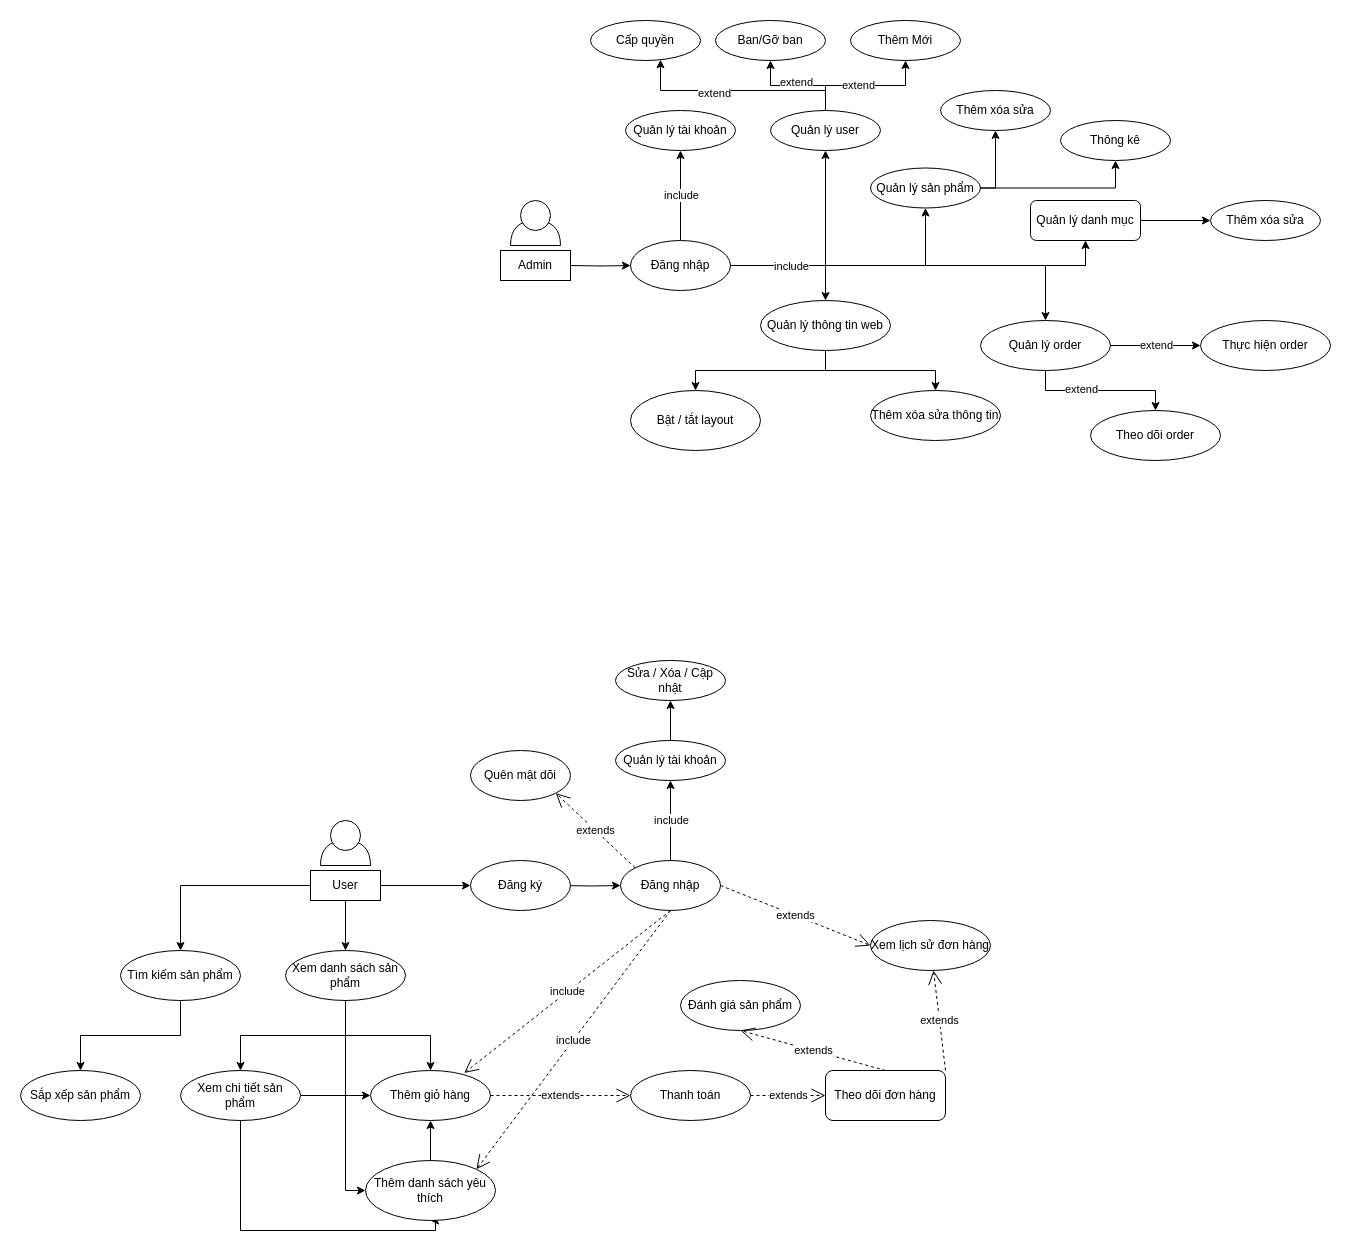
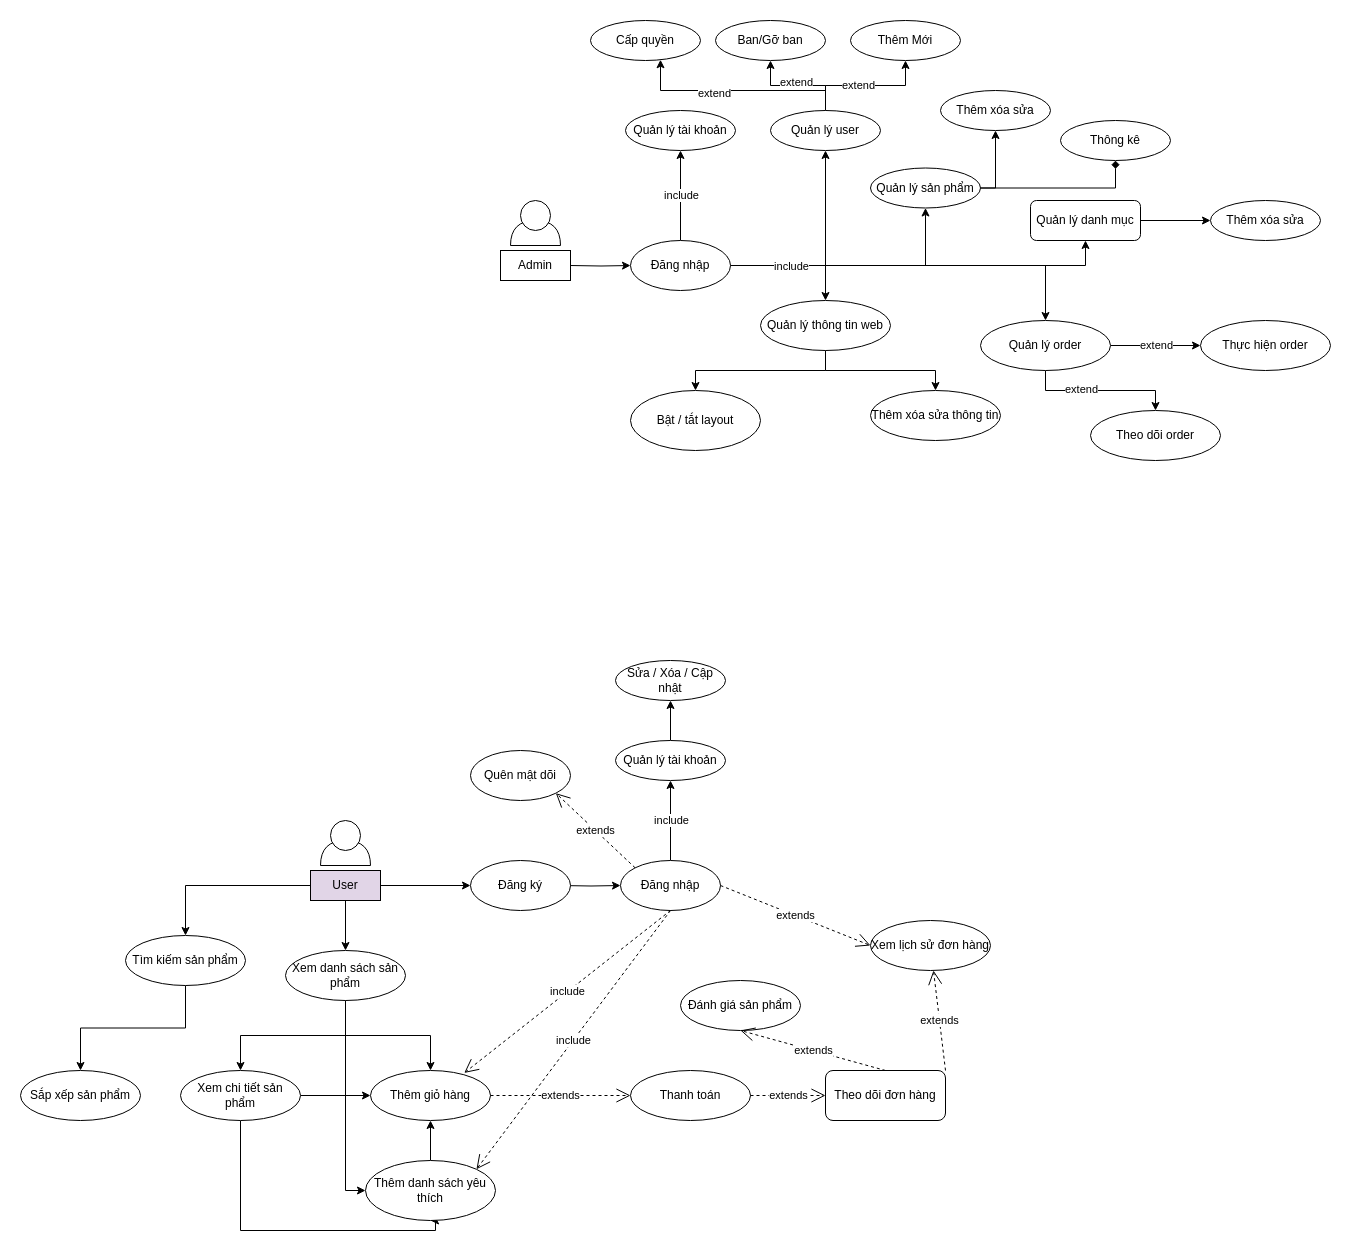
edge "Quản lý sản phẩm" -> "Thông kê": arrowhead classic -> diamond
node "User": fillcolor #ffffff -> #e1d5e7
node "Tìm kiếm sản phẩm": moved (181, 976) -> (186, 961)
